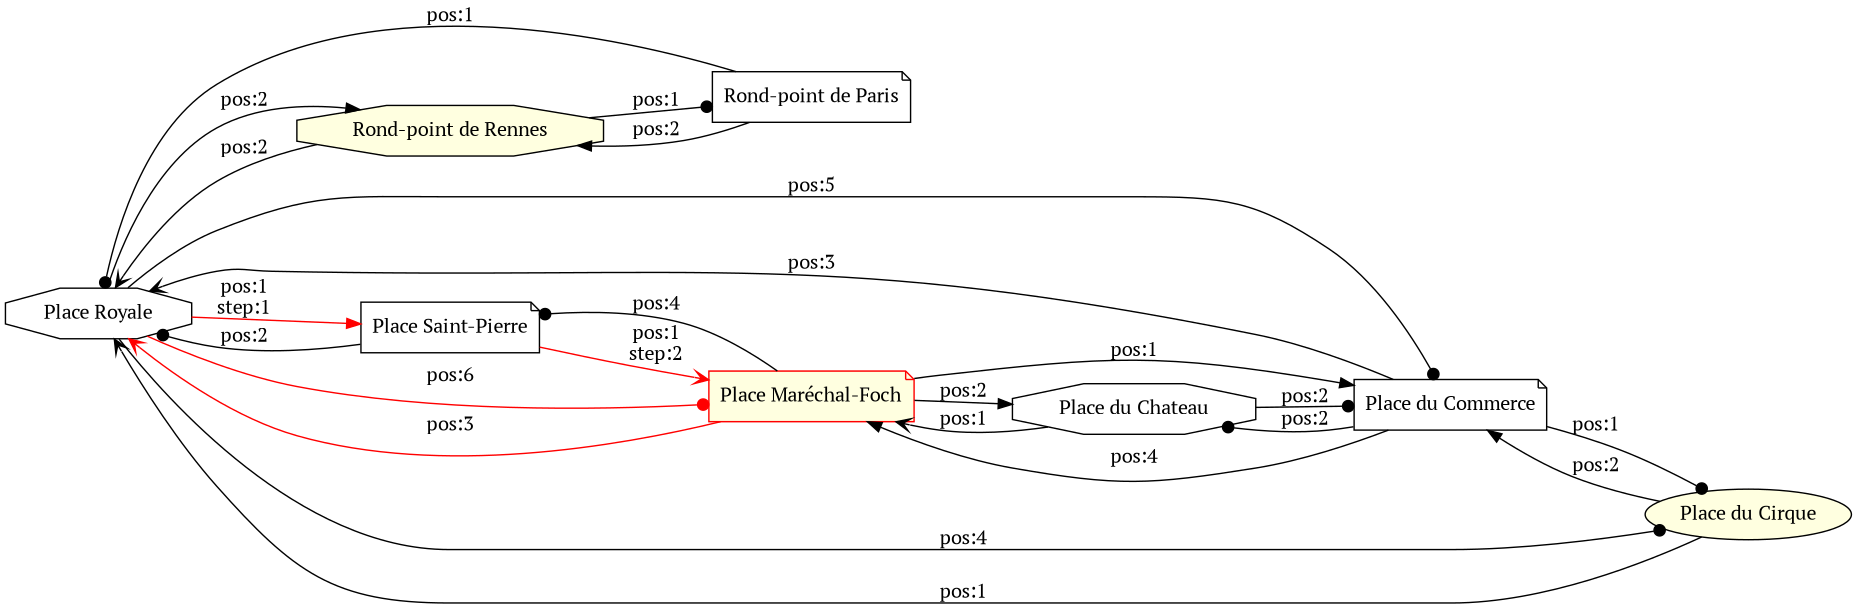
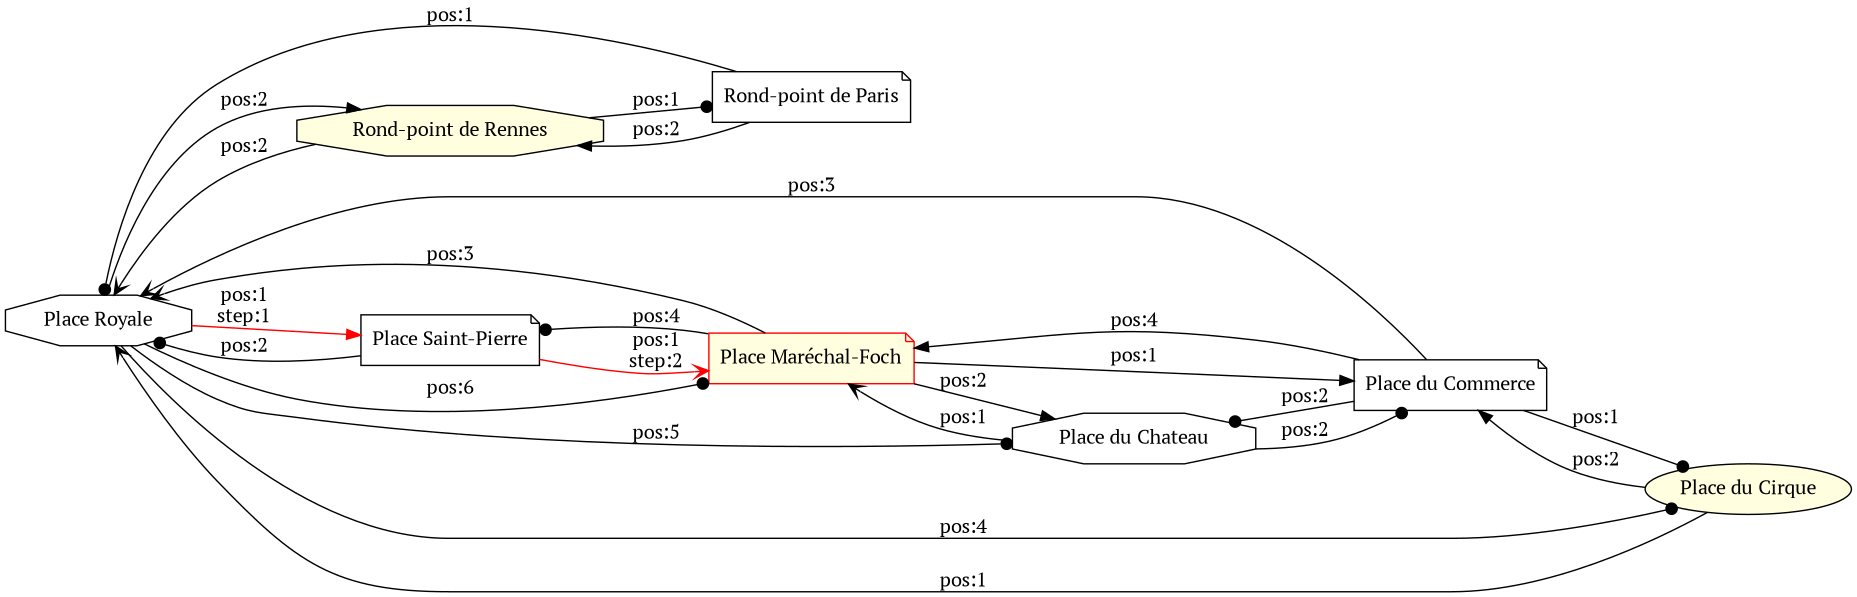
edge "Place Royale" -> "Place du Commerce": now "Place Royale" -> "Place du Chateau"
edge "Place Royale" -> "Place Maréchal-Foch": color red -> black
edge "Place Maréchal-Foch" -> "Place Royale": color red -> black
